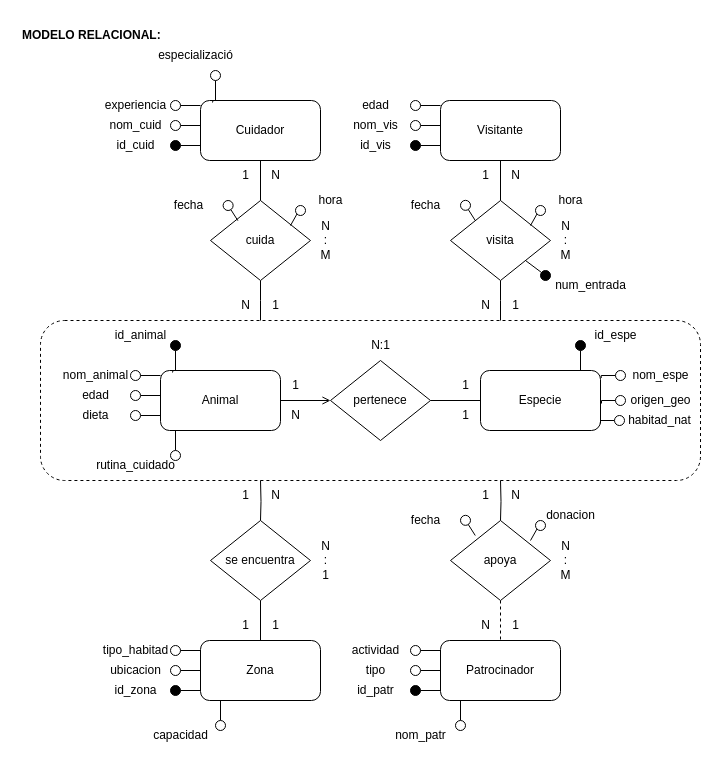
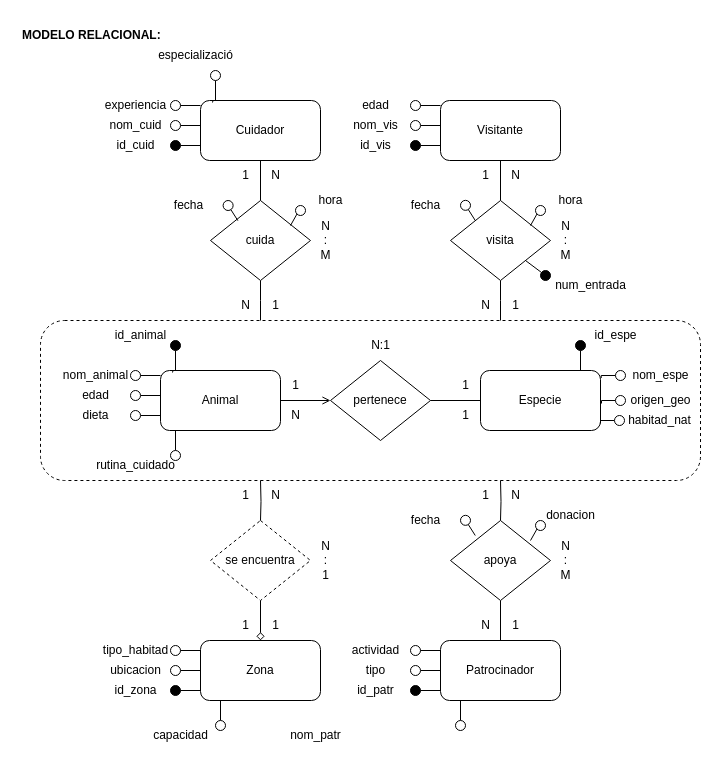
node "se encuentra": style solid -> dashed
edge "apoya" -- "Patrocinador": style dashed -> solid
edge "se encuentra" -- "Zona": arrowhead none -> diamond
node "nom_patr": moved (421, 736) -> (316, 736)
